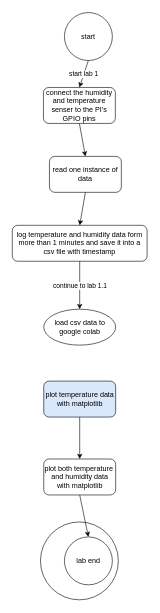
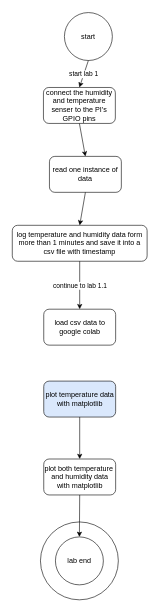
node "load csv data to google colab": shape ellipse -> rounded rectangle
node "lab end": moved (89, 561) -> (80, 561)
